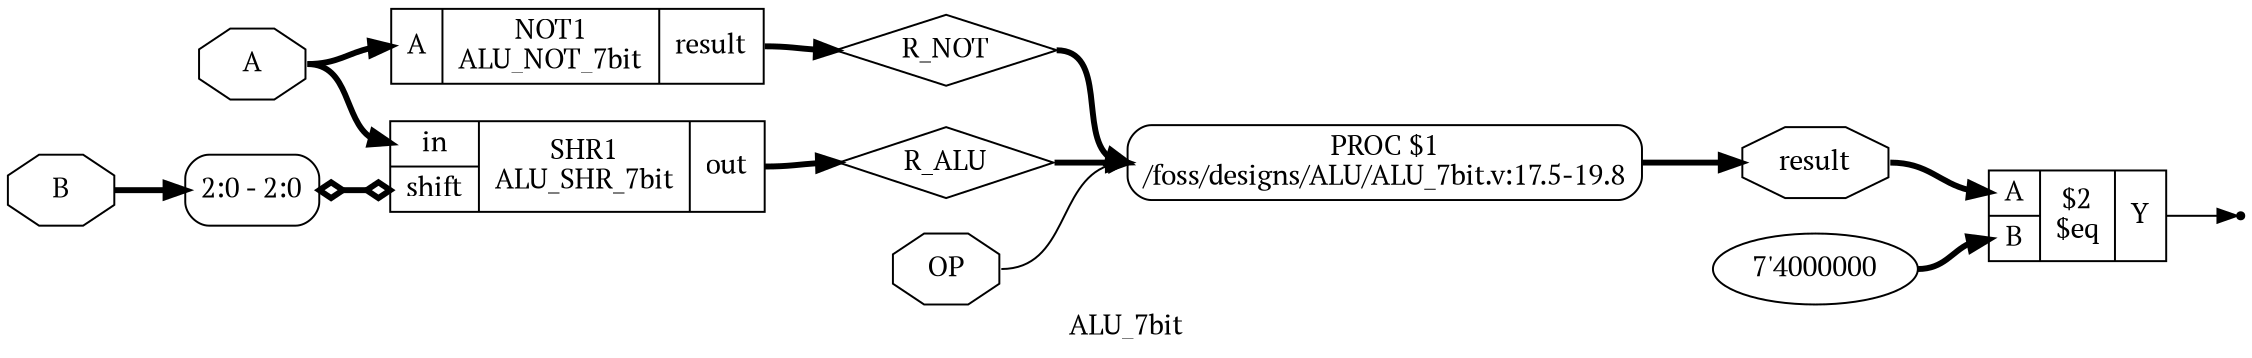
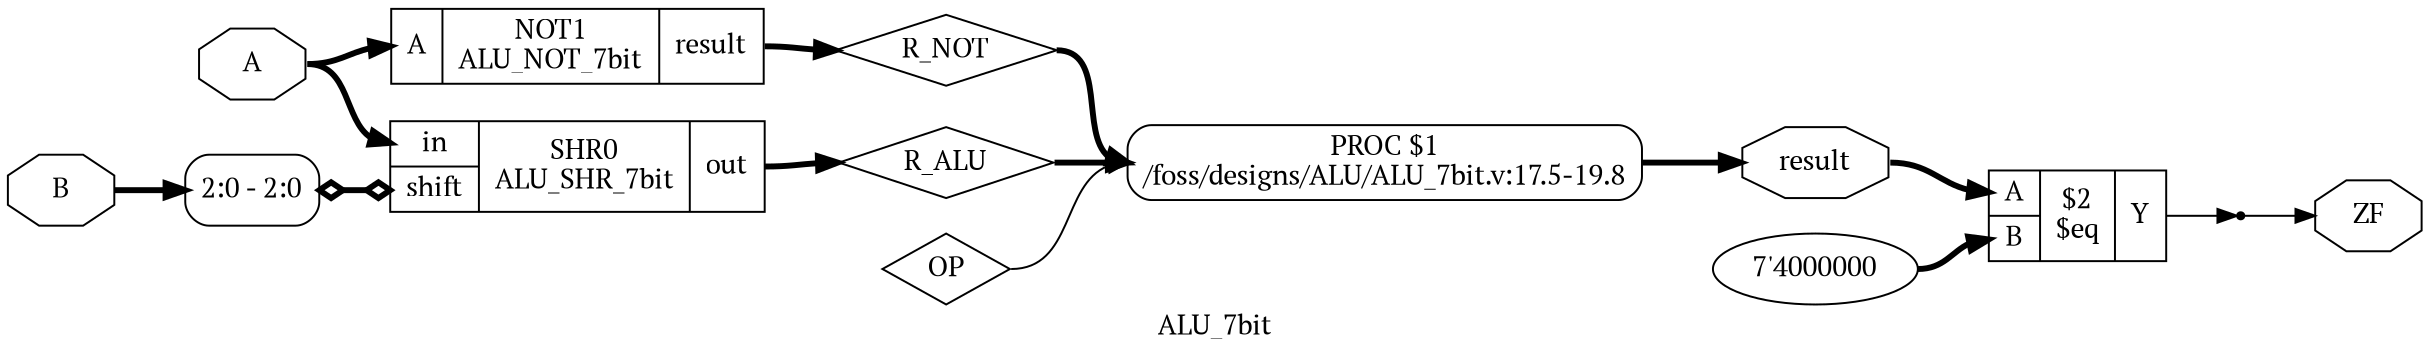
node "in": text "SHR1" -> "SHR0"
node "ZF": added
node "OP": shape octagon -> diamond
